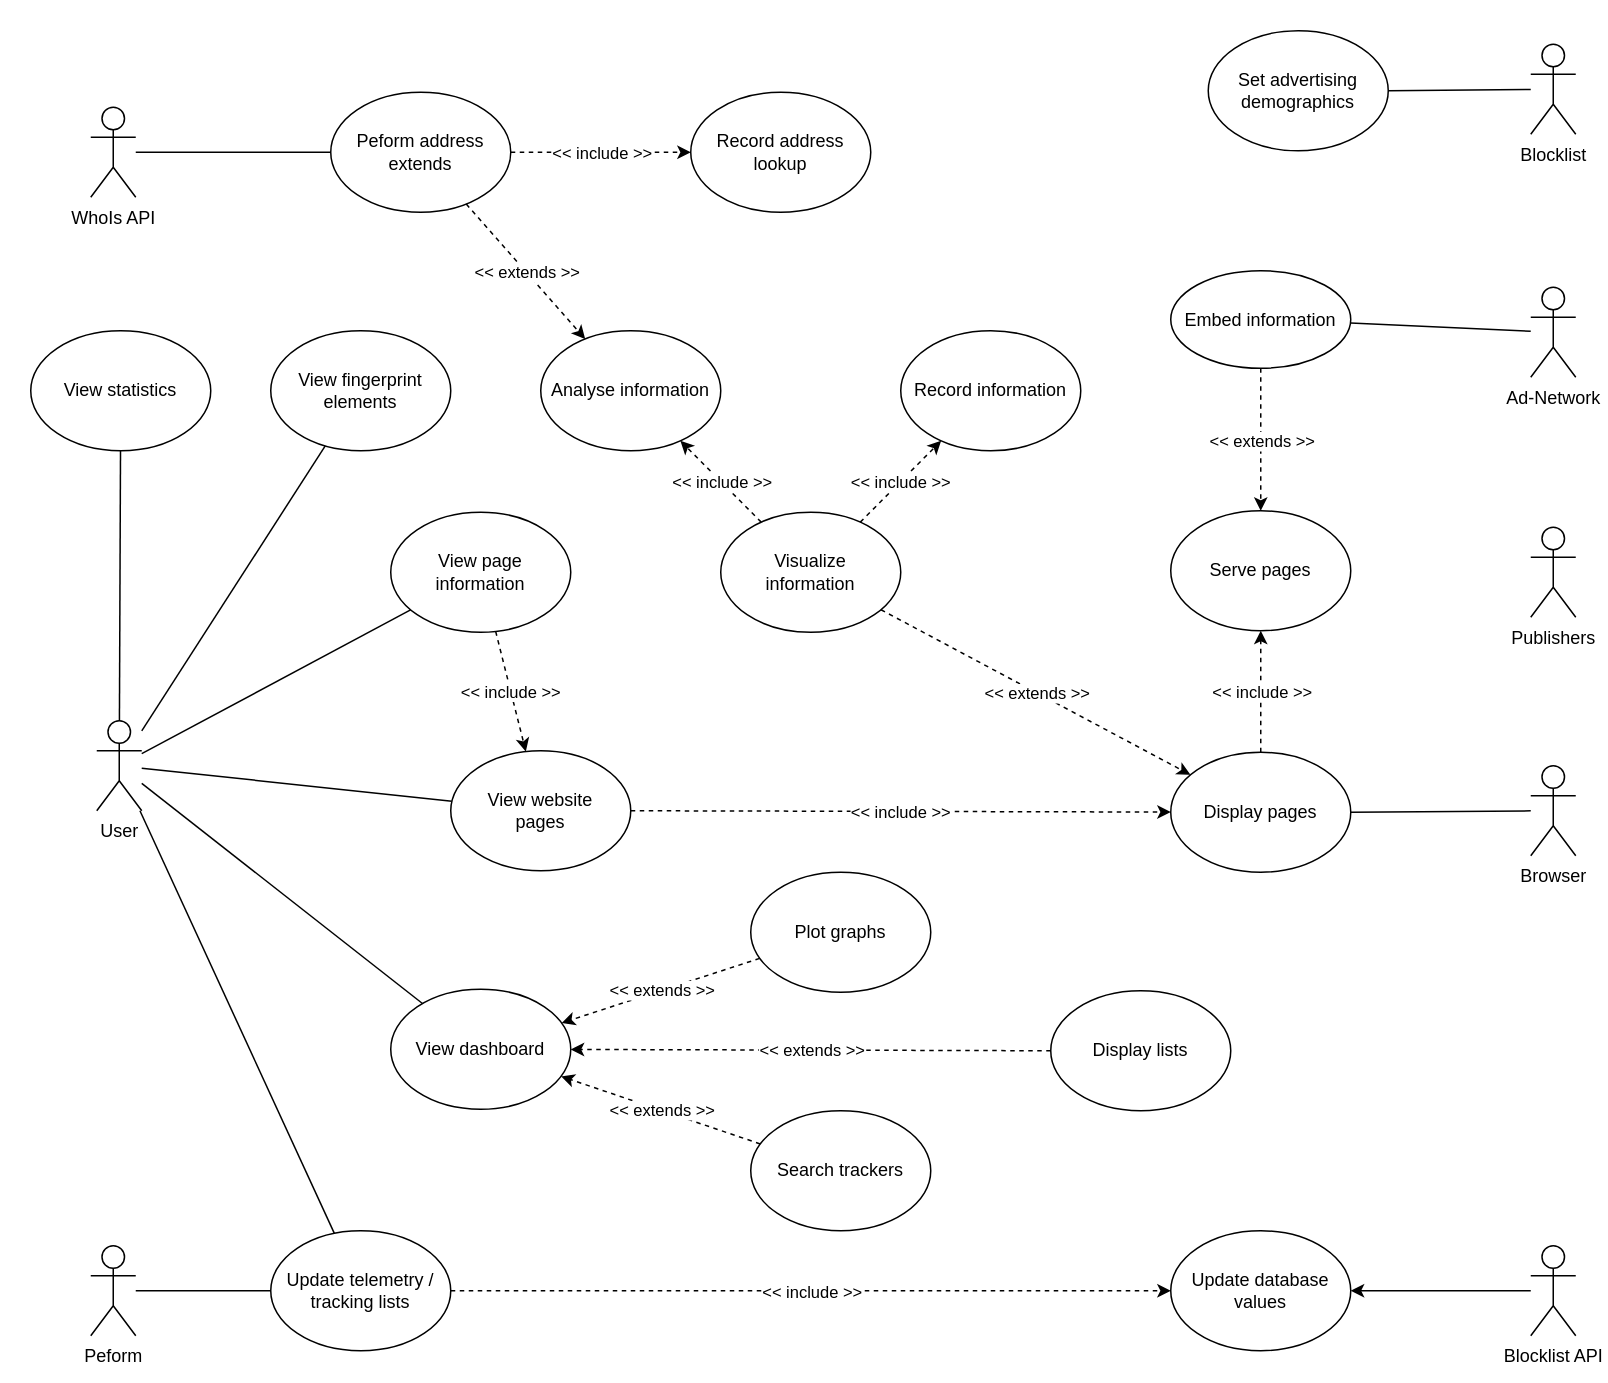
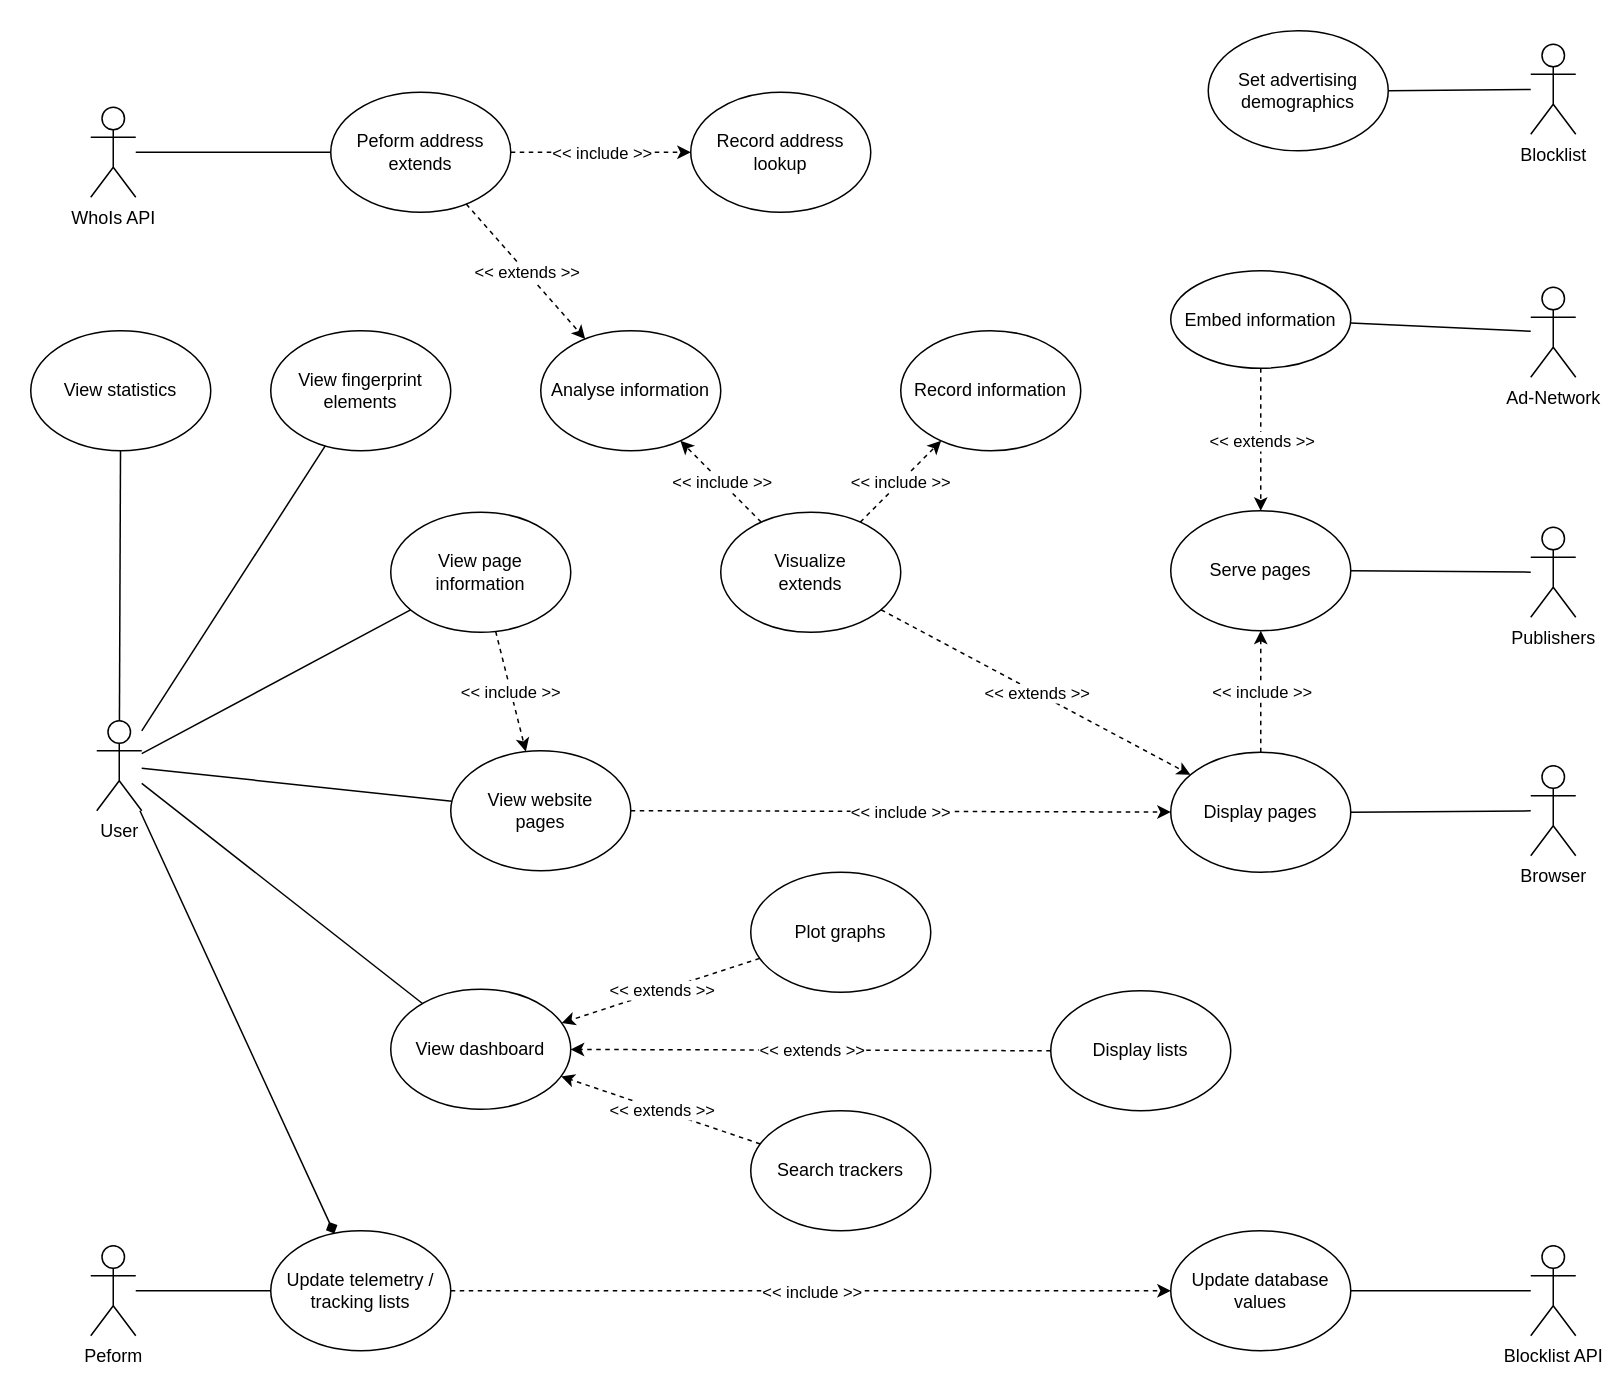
edge "Serve pages" -- "Publishers": added
node "Visualize information": label "Visualize information" -> "Visualize extends"
edge "User" -- "Update telemetry / tracking lists": arrowhead none -> diamond
edge "Blocklist API" -> "Update database values": arrowhead classic -> none
